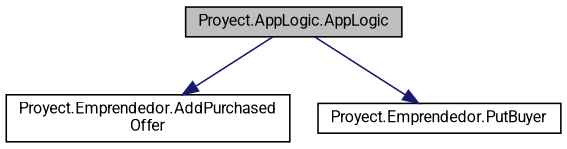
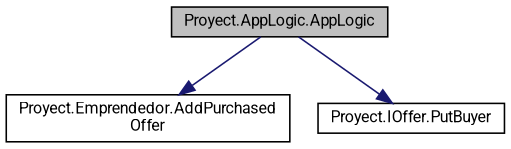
node "Proyect.Emprendedor.PutBuyer": label "Proyect.Emprendedor.PutBuyer" -> "Proyect.IOffer.PutBuyer"
